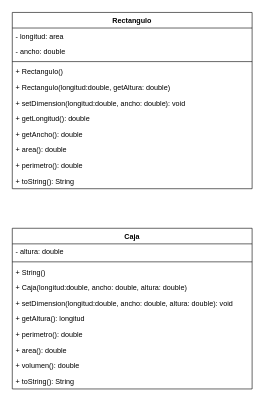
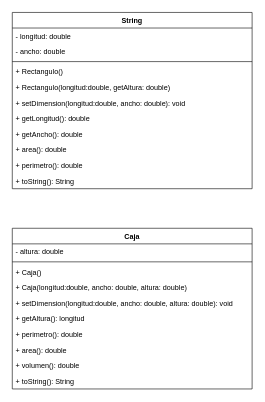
node "Rectangulo": label "Rectangulo" -> "String"
node "- longitud: area": label "- longitud: area" -> "- longitud: double"
node "+ String()": label "+ String()" -> "+ Caja()"
